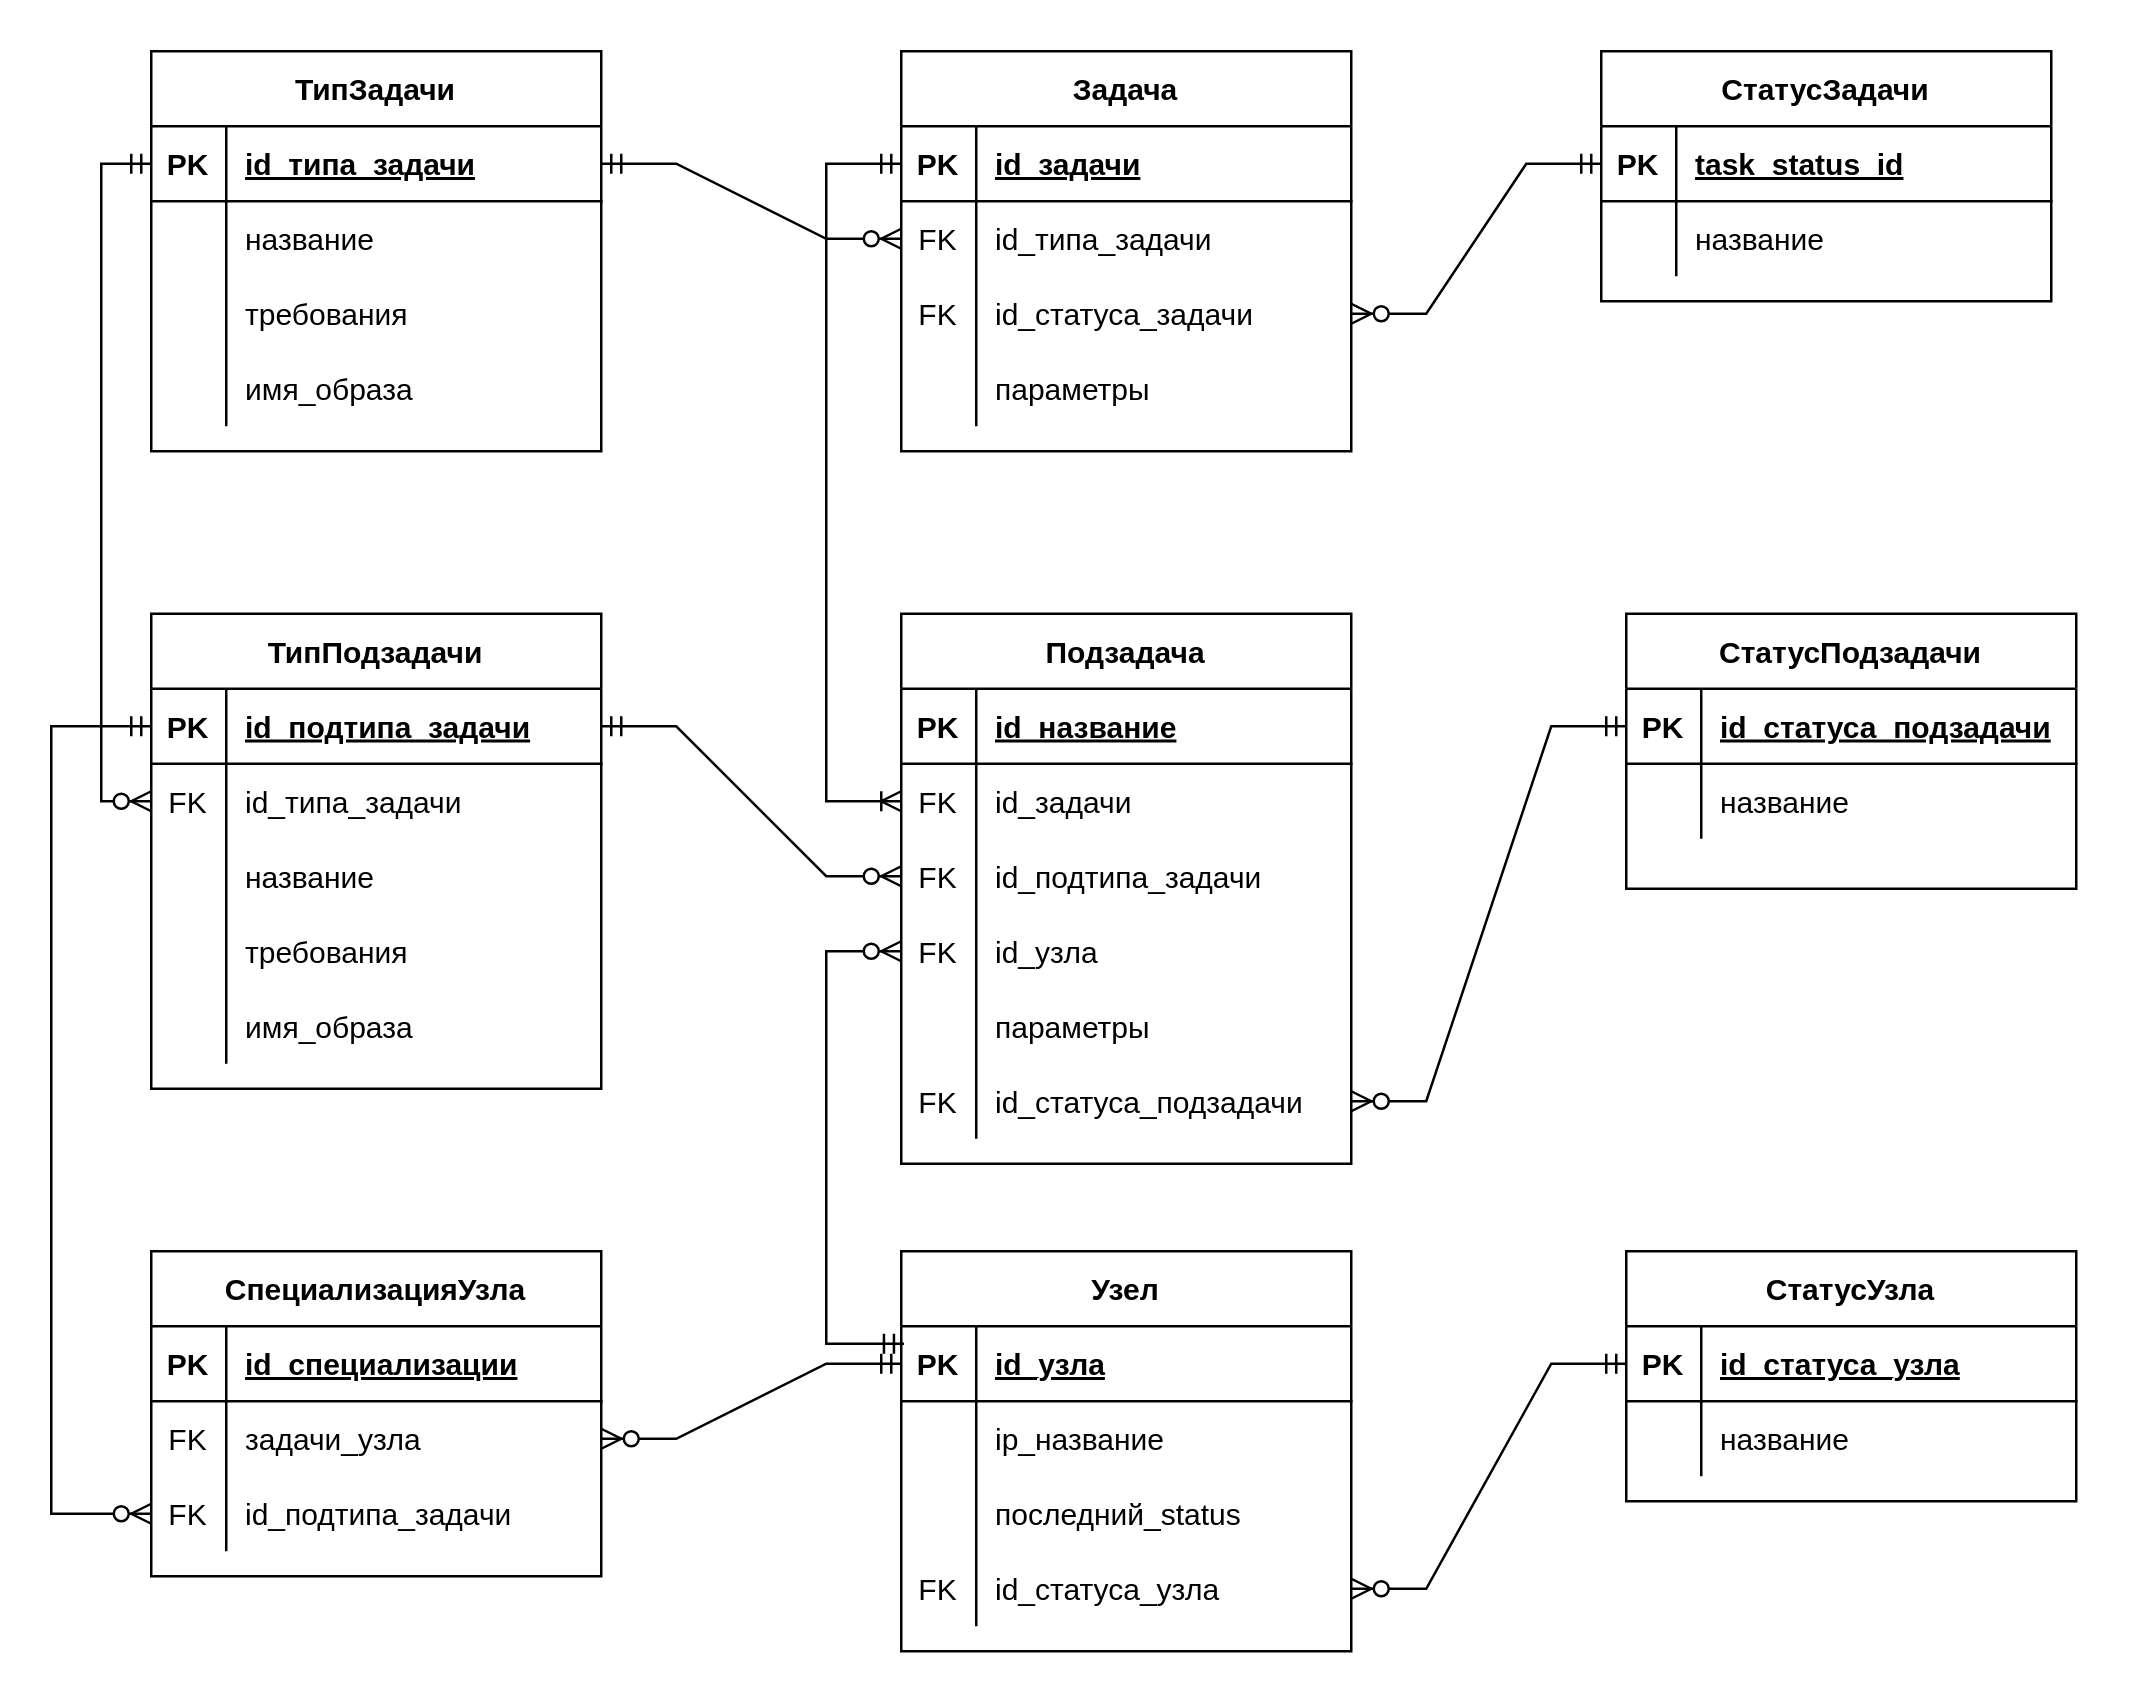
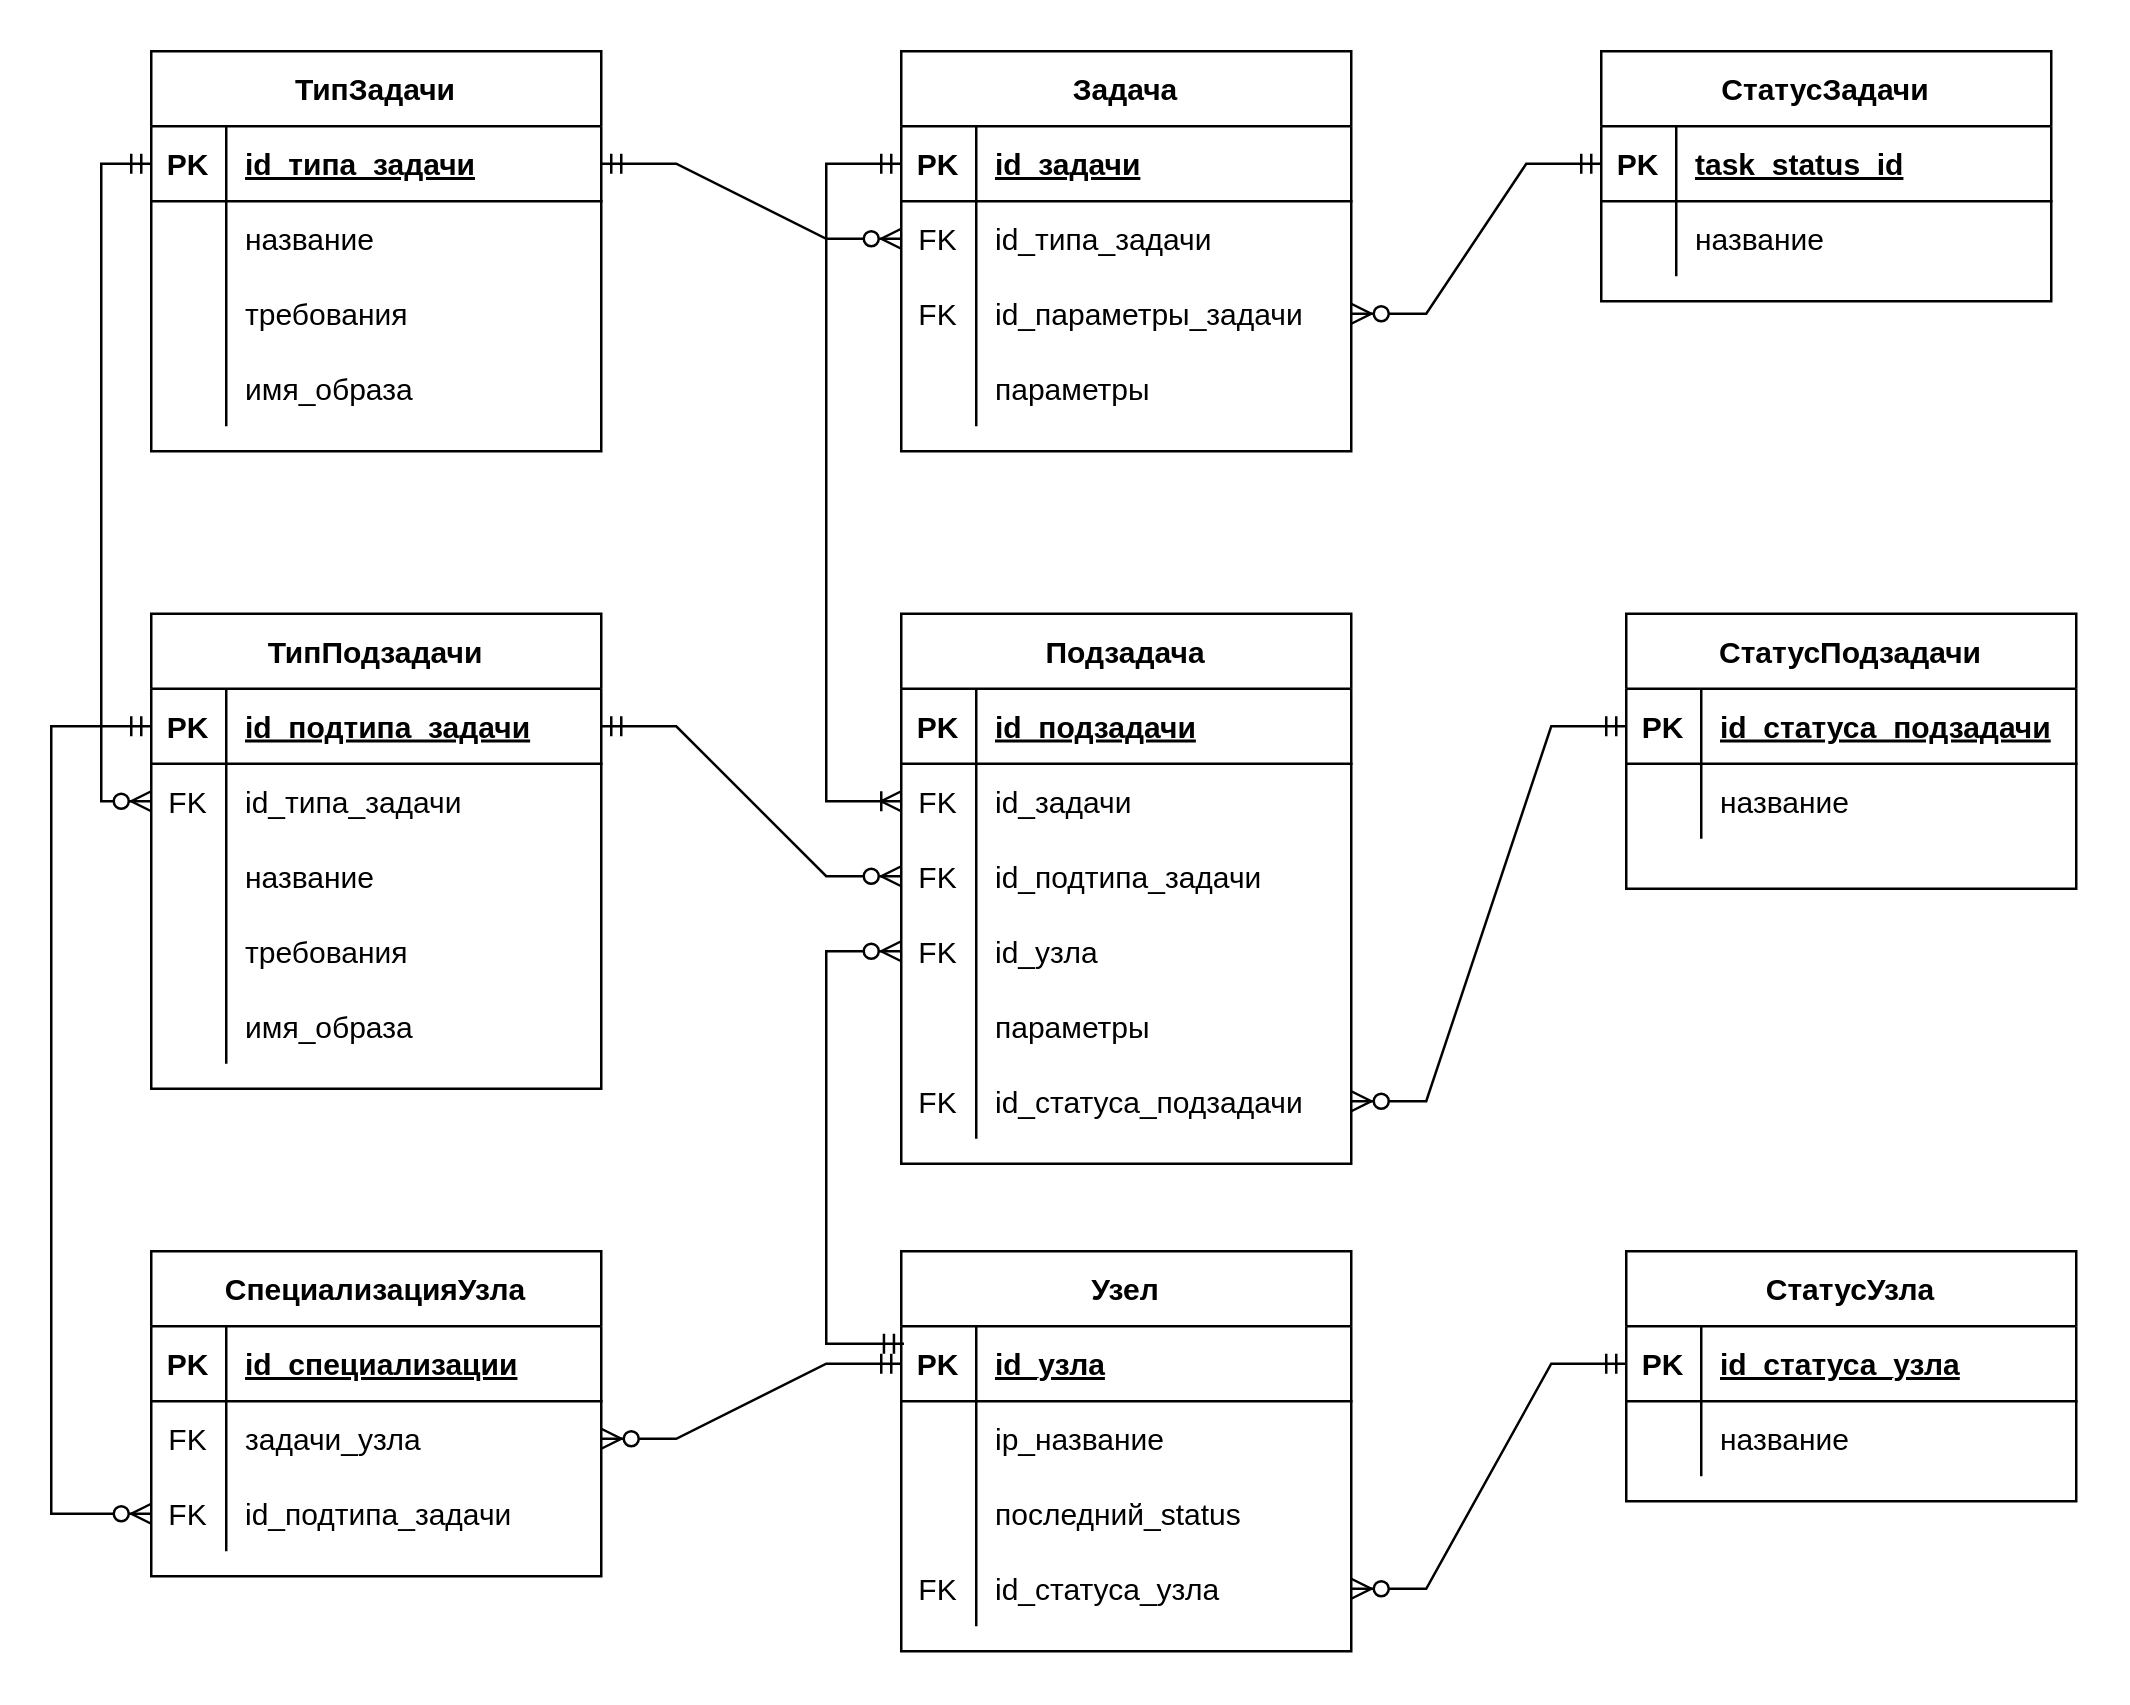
node "id_статуса_задачи": label "id_статуса_задачи" -> "id_параметры_задачи"
node "id_название": label "id_название" -> "id_подзадачи"
